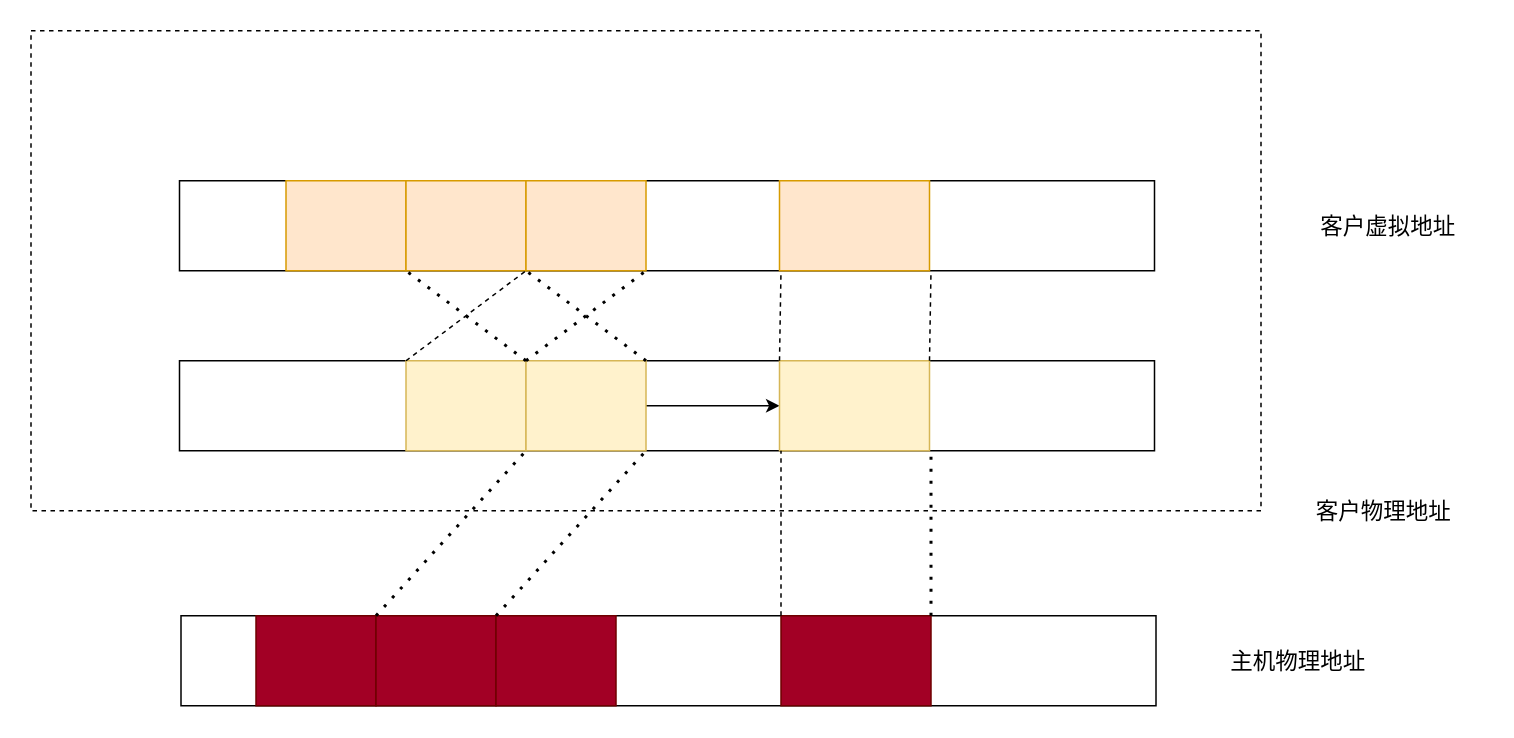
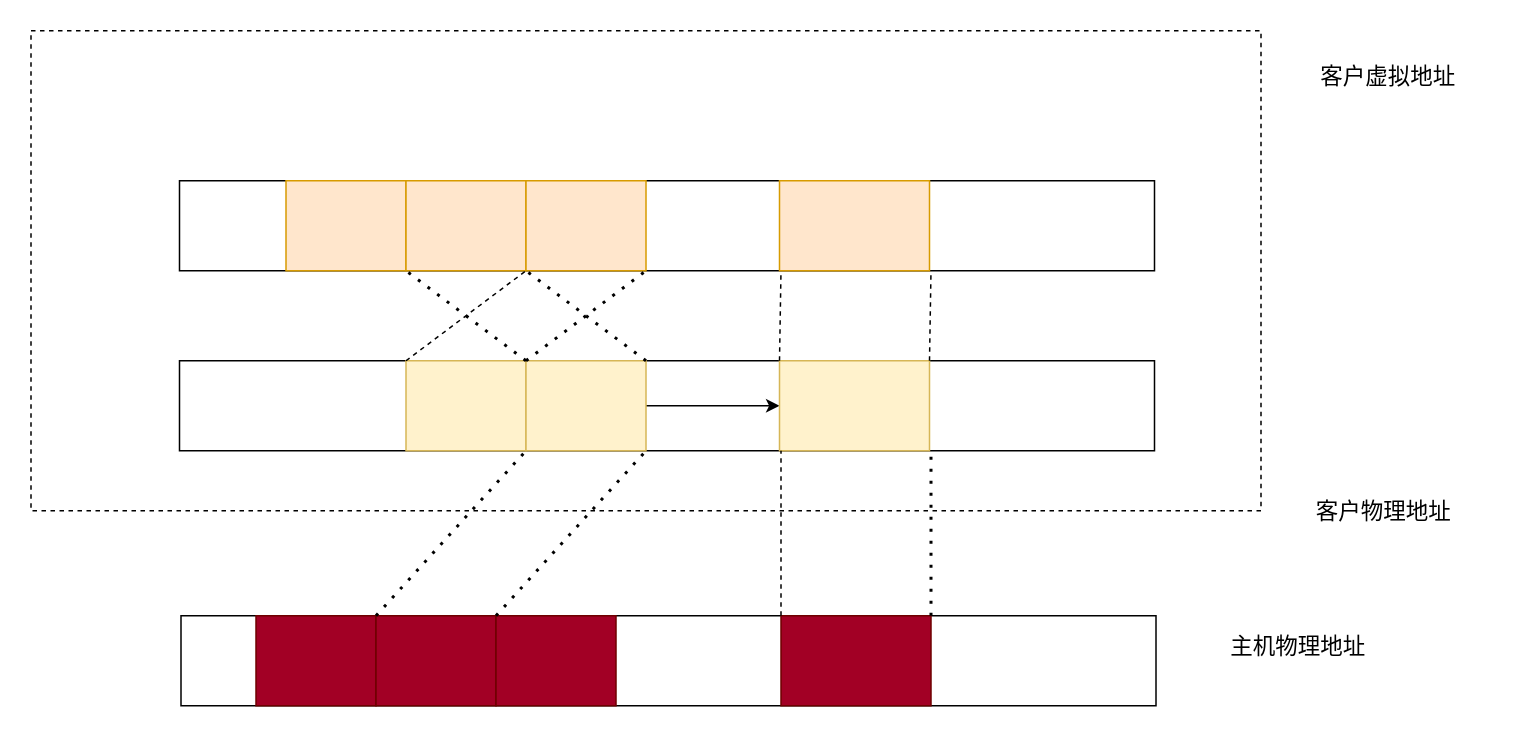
node "客户虚拟地址": moved (1388, 226) -> (1388, 76)
node "主机物理地址": moved (1298, 661) -> (1298, 646)
